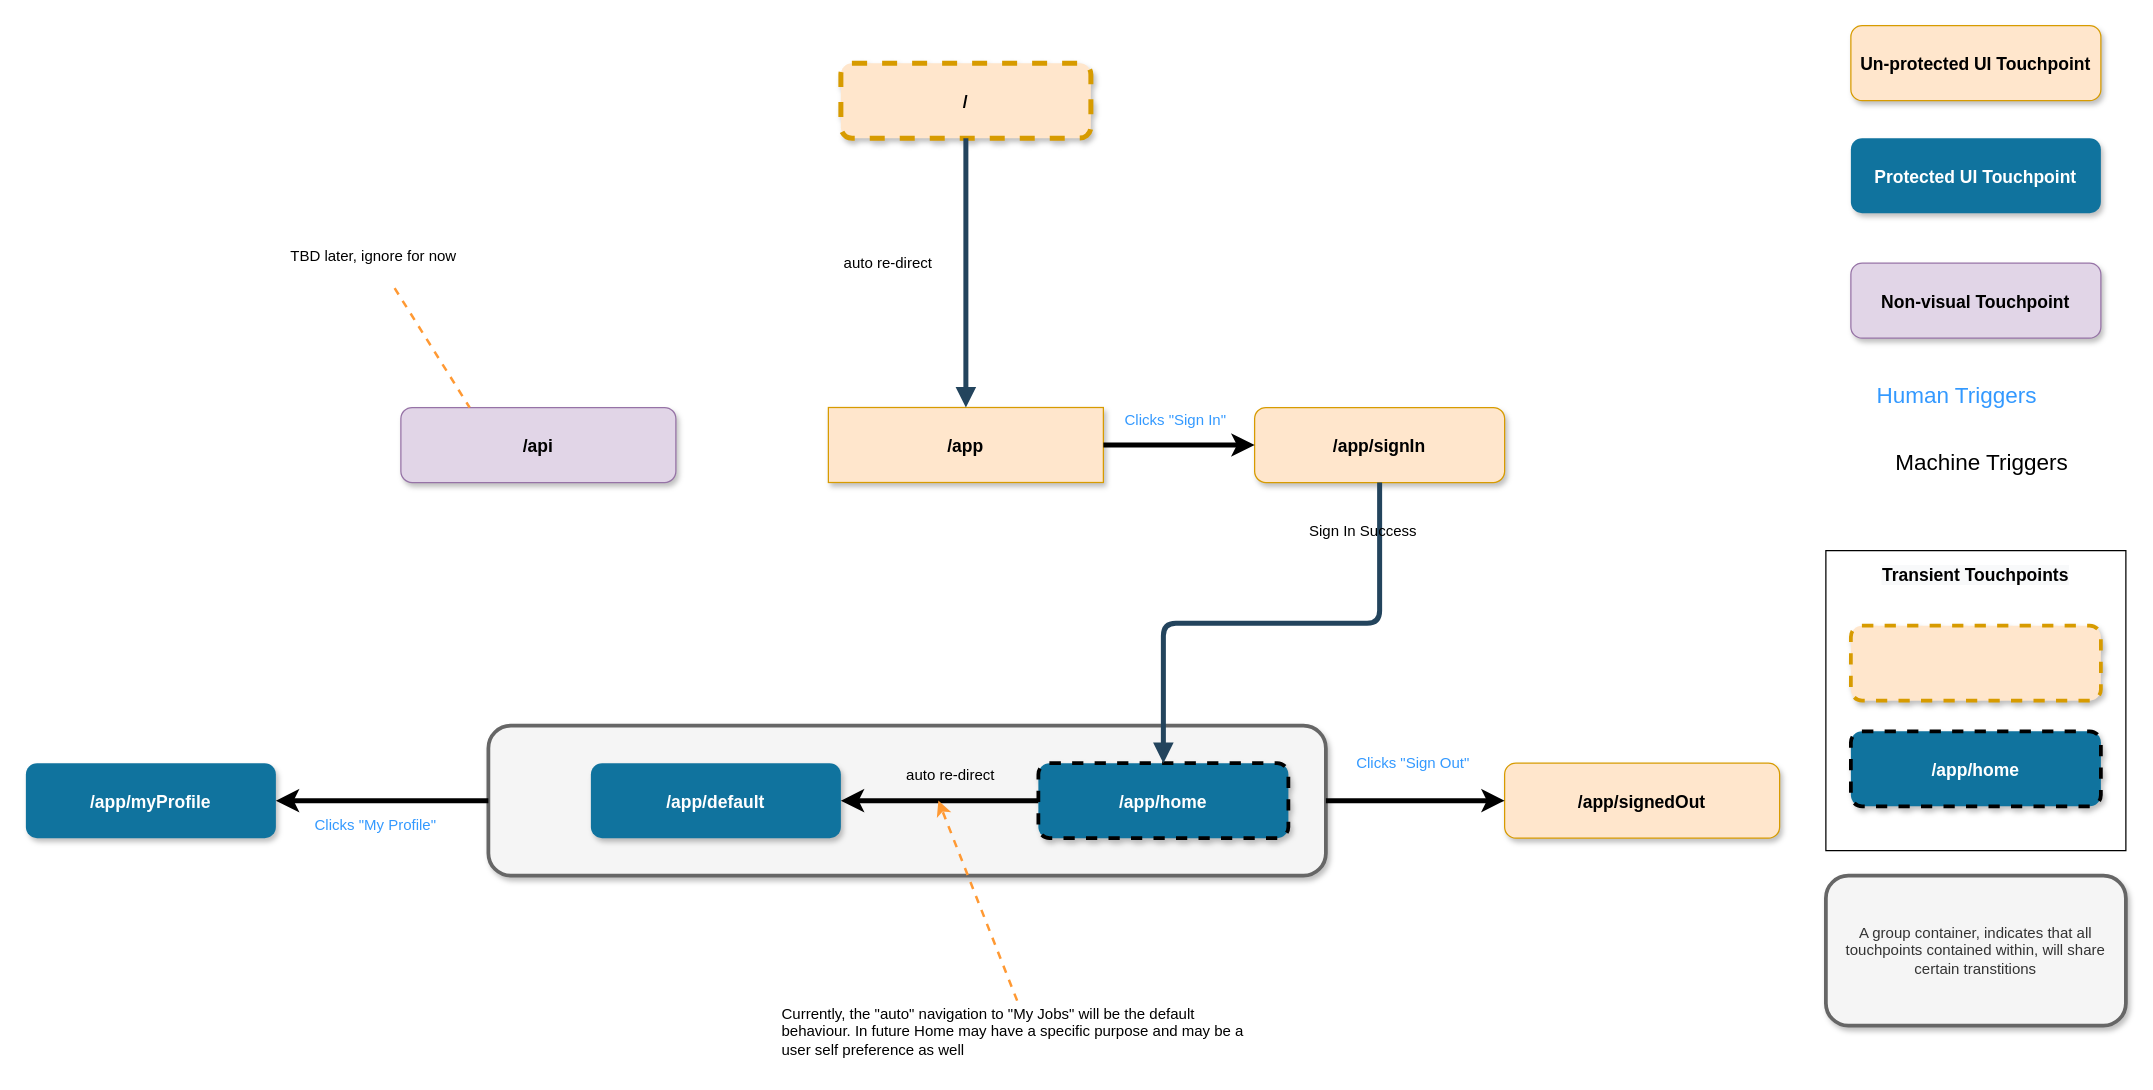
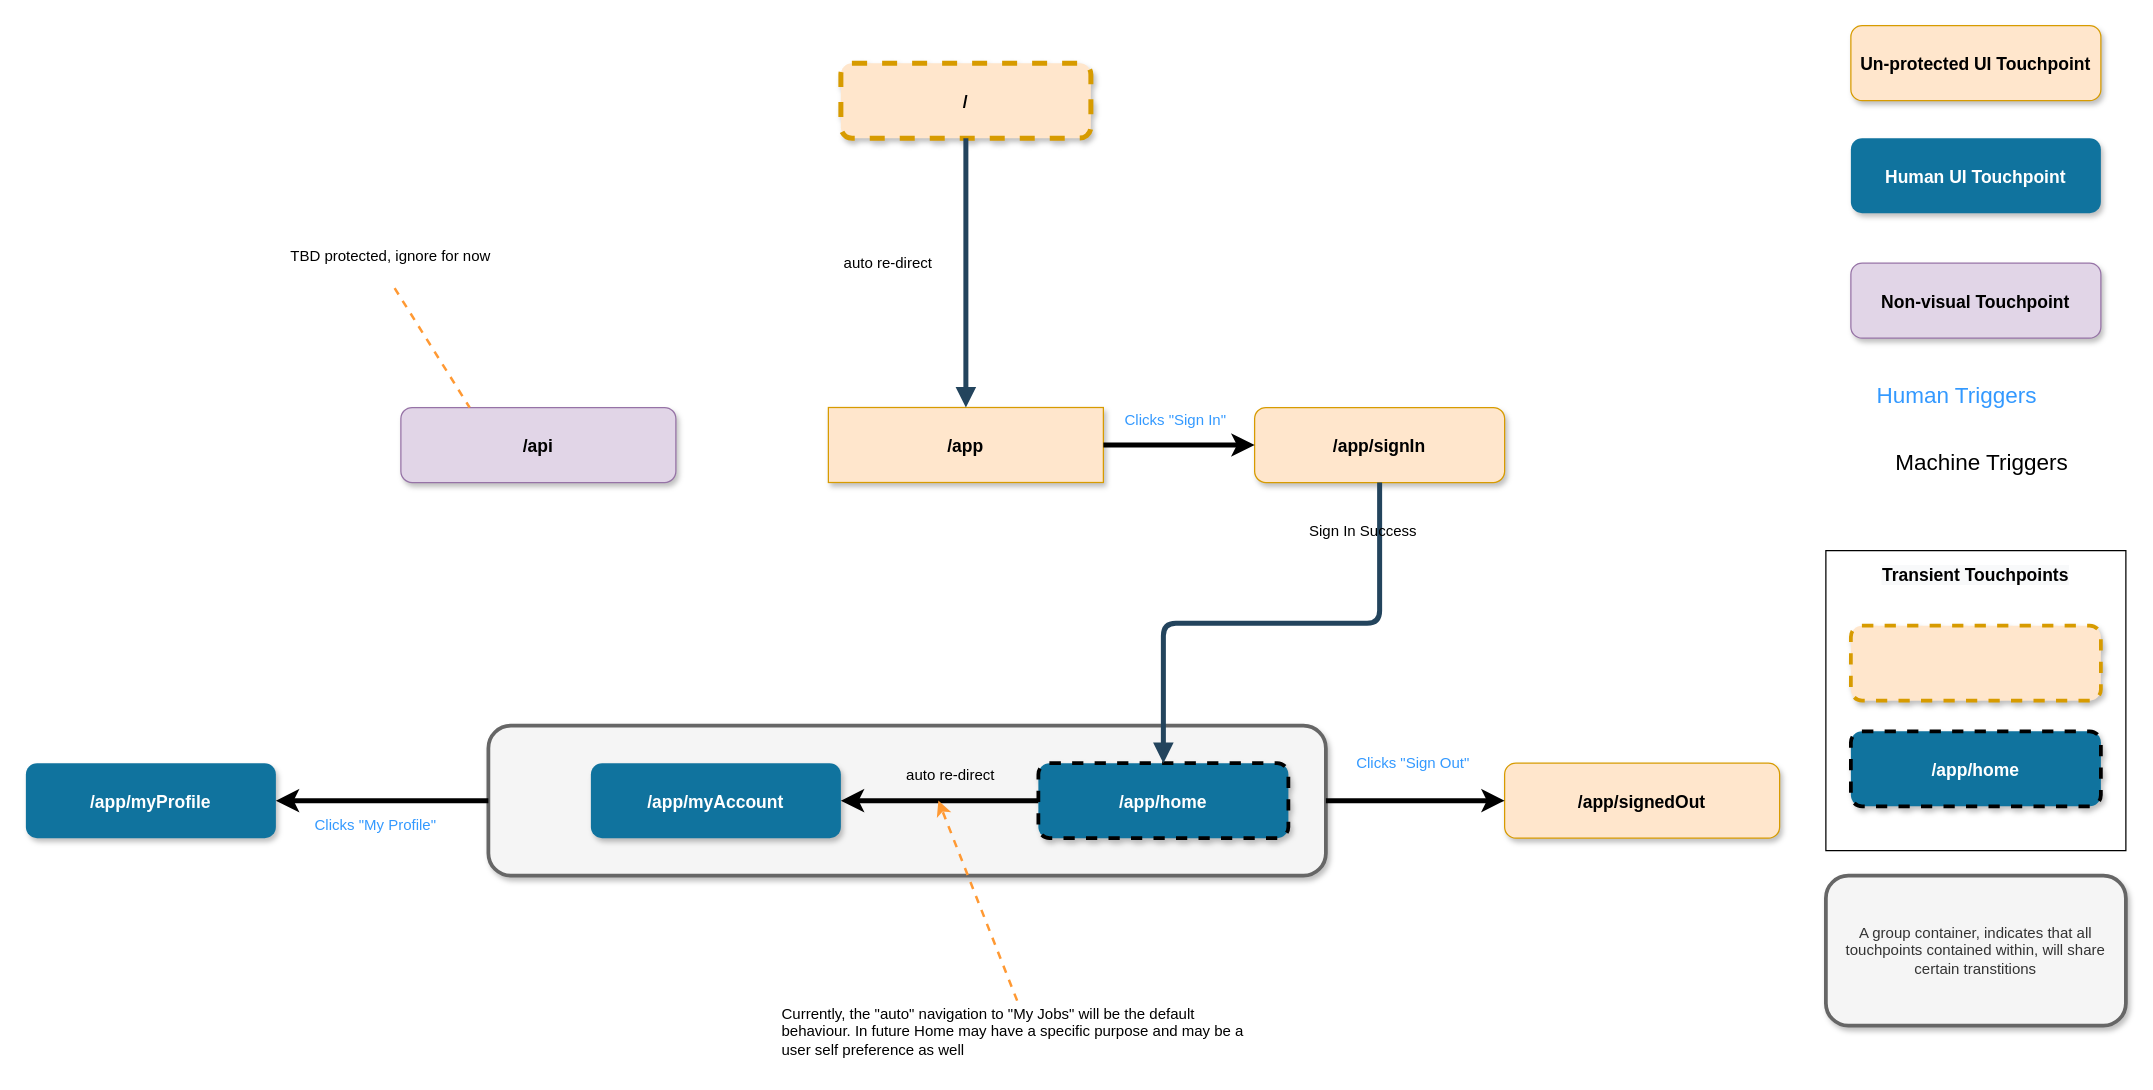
node "Protected UI Touchpoint": label "Protected UI Touchpoint" -> "Human UI Touchpoint"
node "TBD later, ignore for now": label "TBD later, ignore for now" -> "TBD protected, ignore for now"
node "/app/default": label "/app/default" -> "/app/myAccount"
